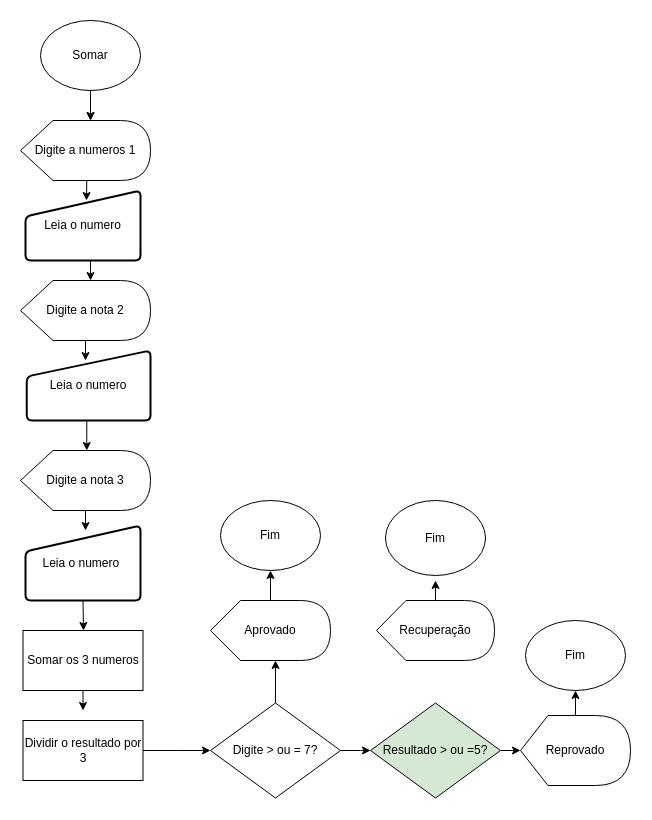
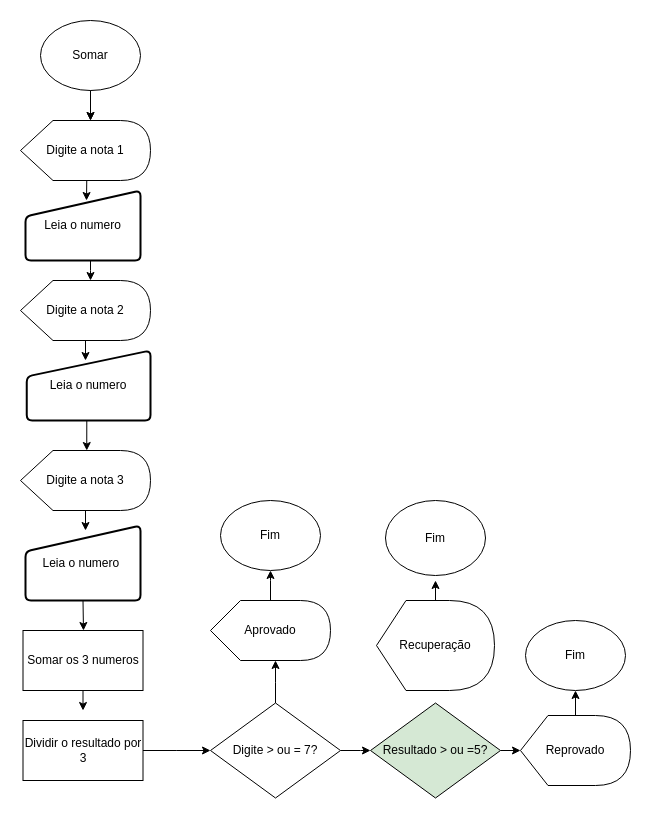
node "Digite a numeros 1": label "Digite a numeros 1" -> "Digite a nota 1"
node "Recuperação": size 118x60 -> 118x90
